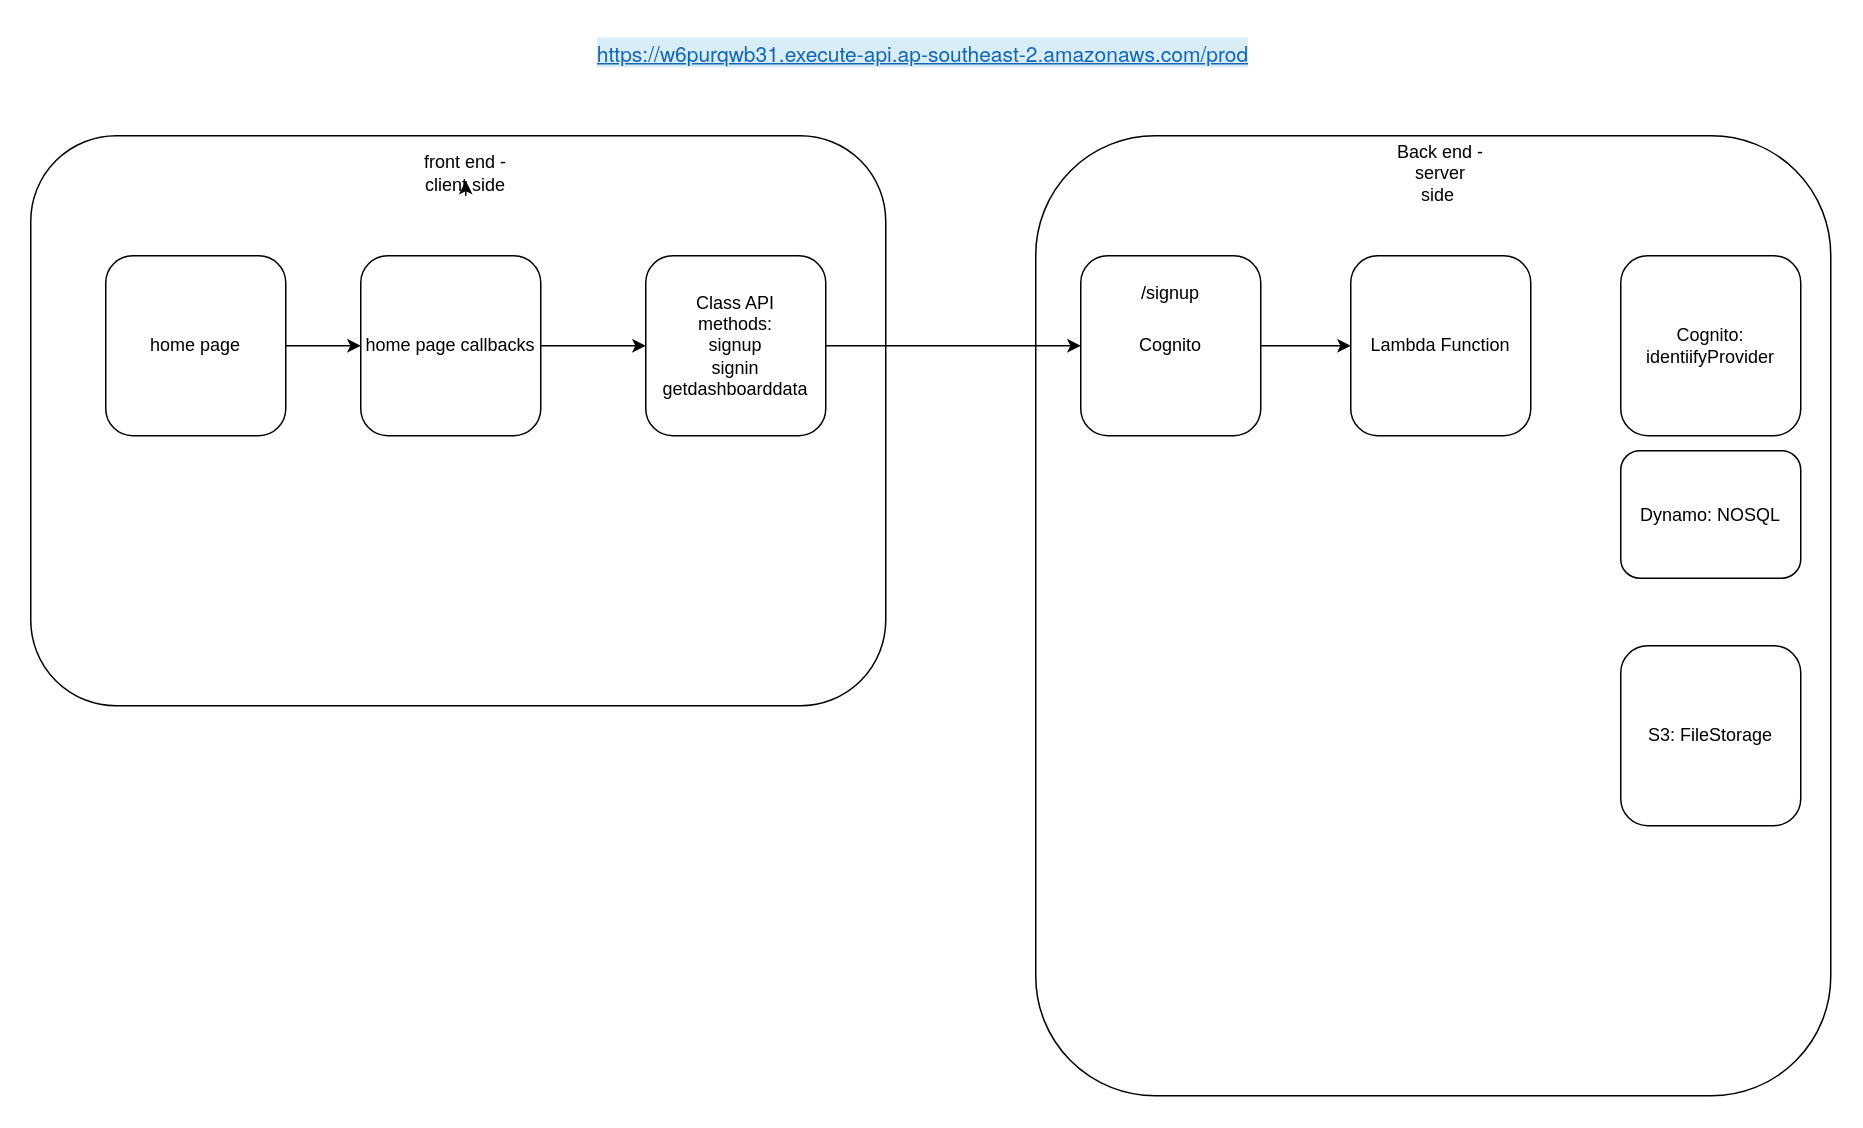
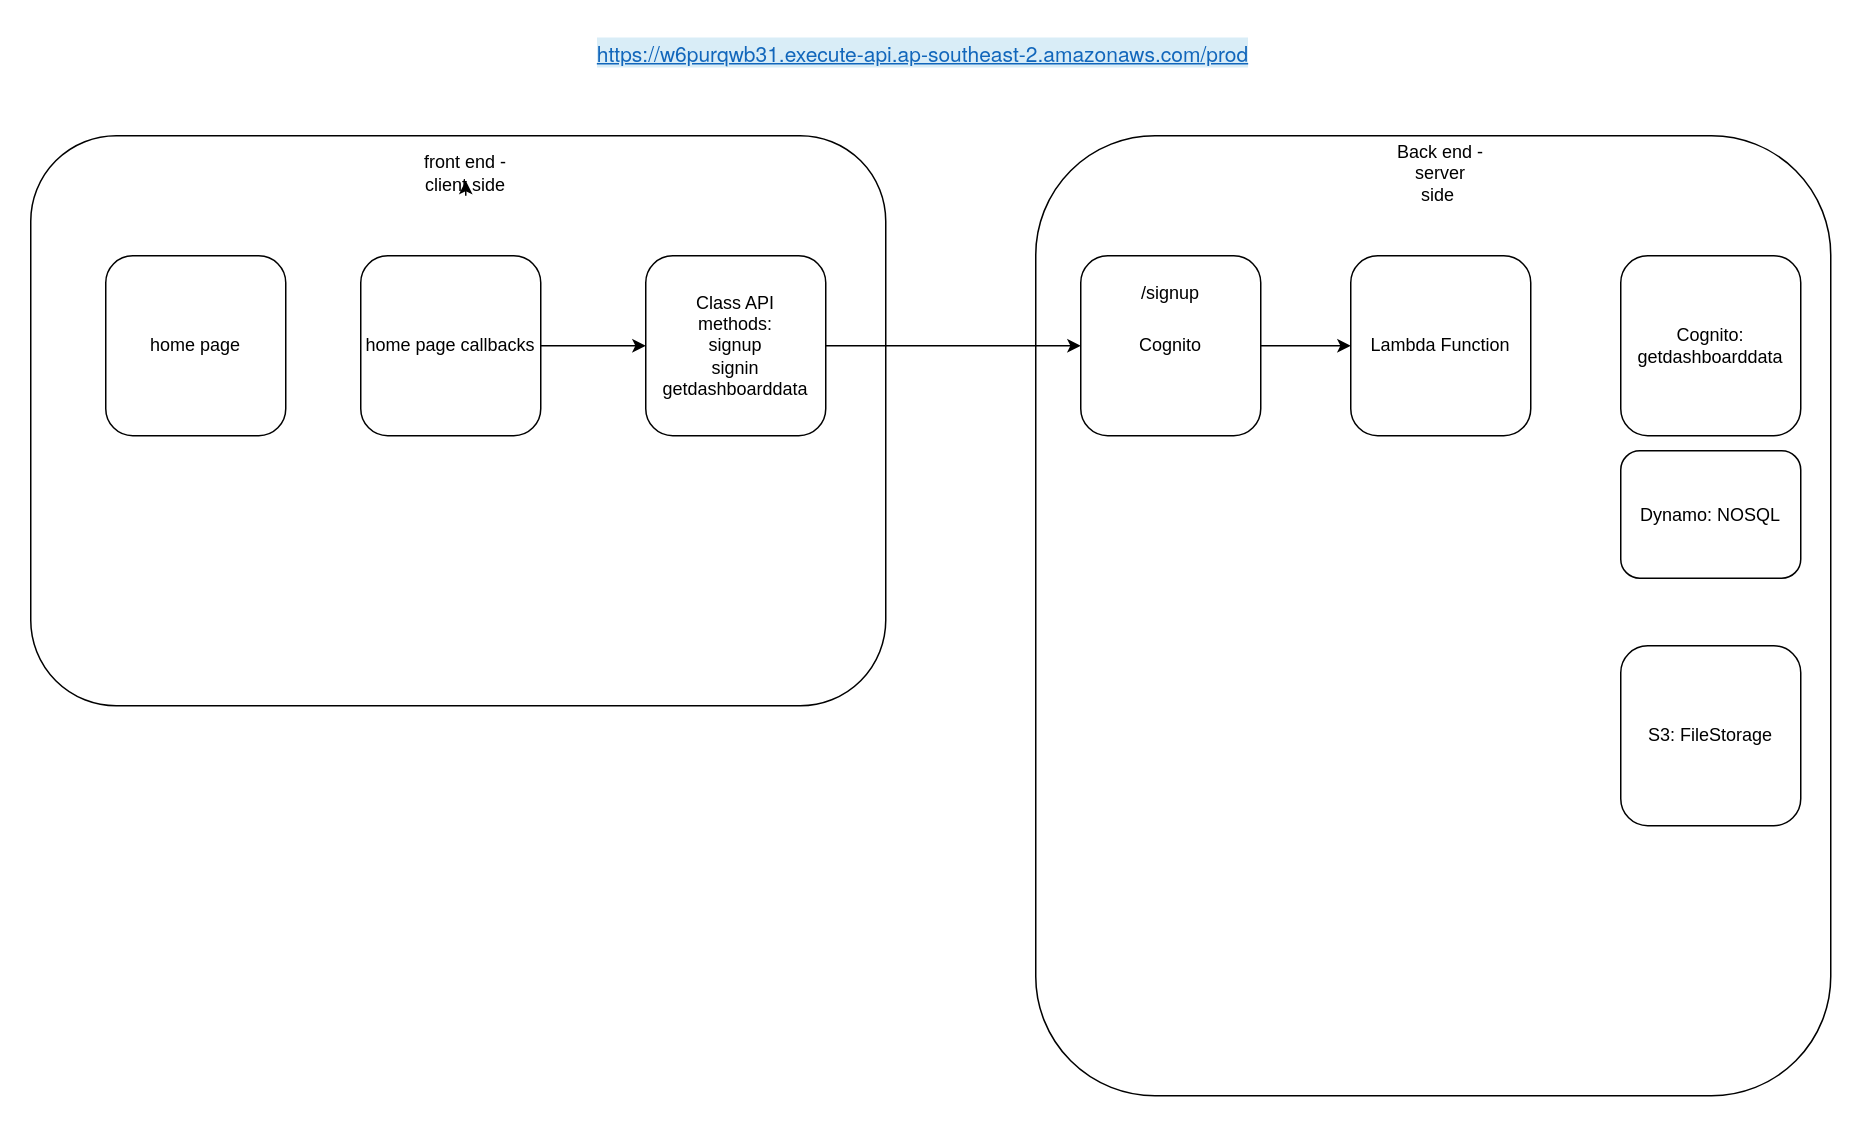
edge "home page" -> "home page callbacks": removed
node "Cognito: identiifyProvider": label "Cognito: identiifyProvider" -> "Cognito: getdashboarddata"
